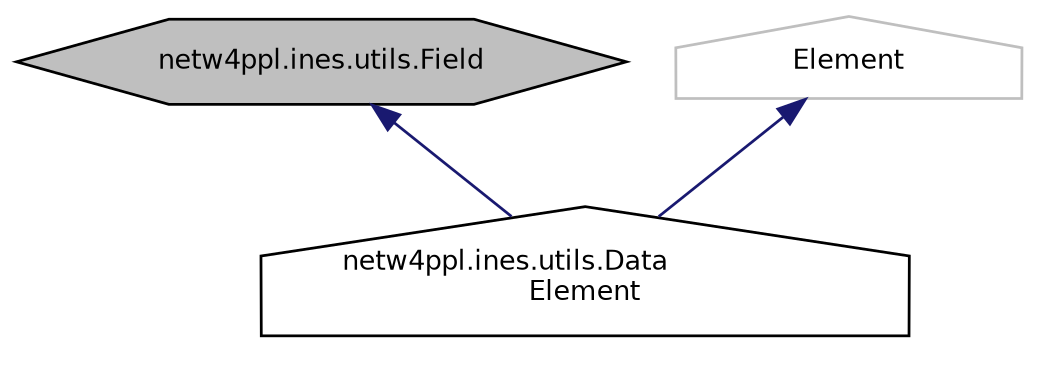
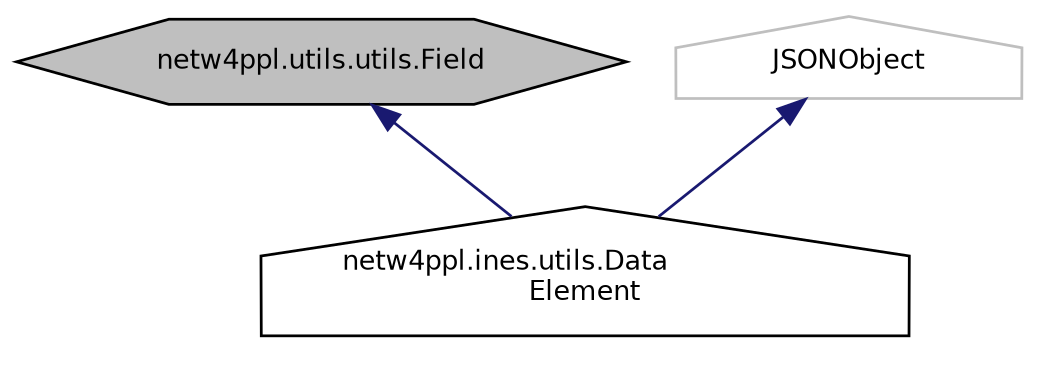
node "netw4ppl.ines.utils.Field": label "netw4ppl.ines.utils.Field" -> "netw4ppl.utils.utils.Field"
node "Element": label "Element" -> "JSONObject"
